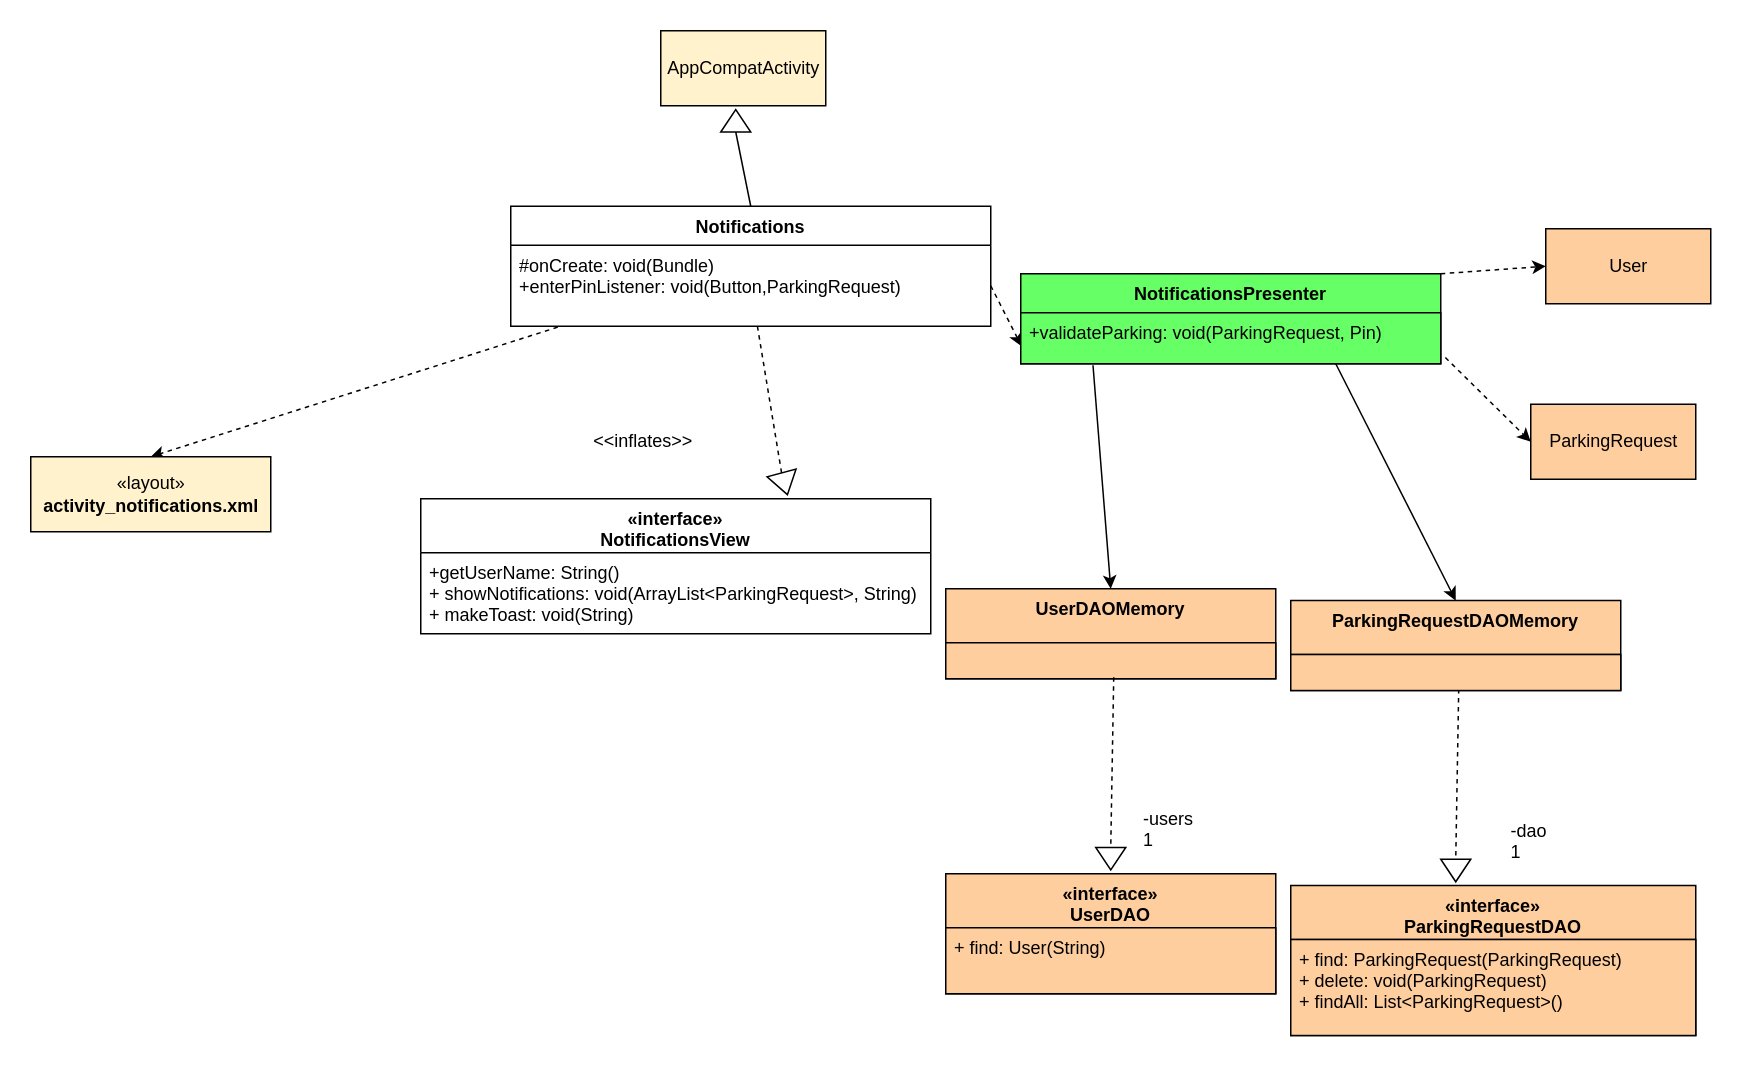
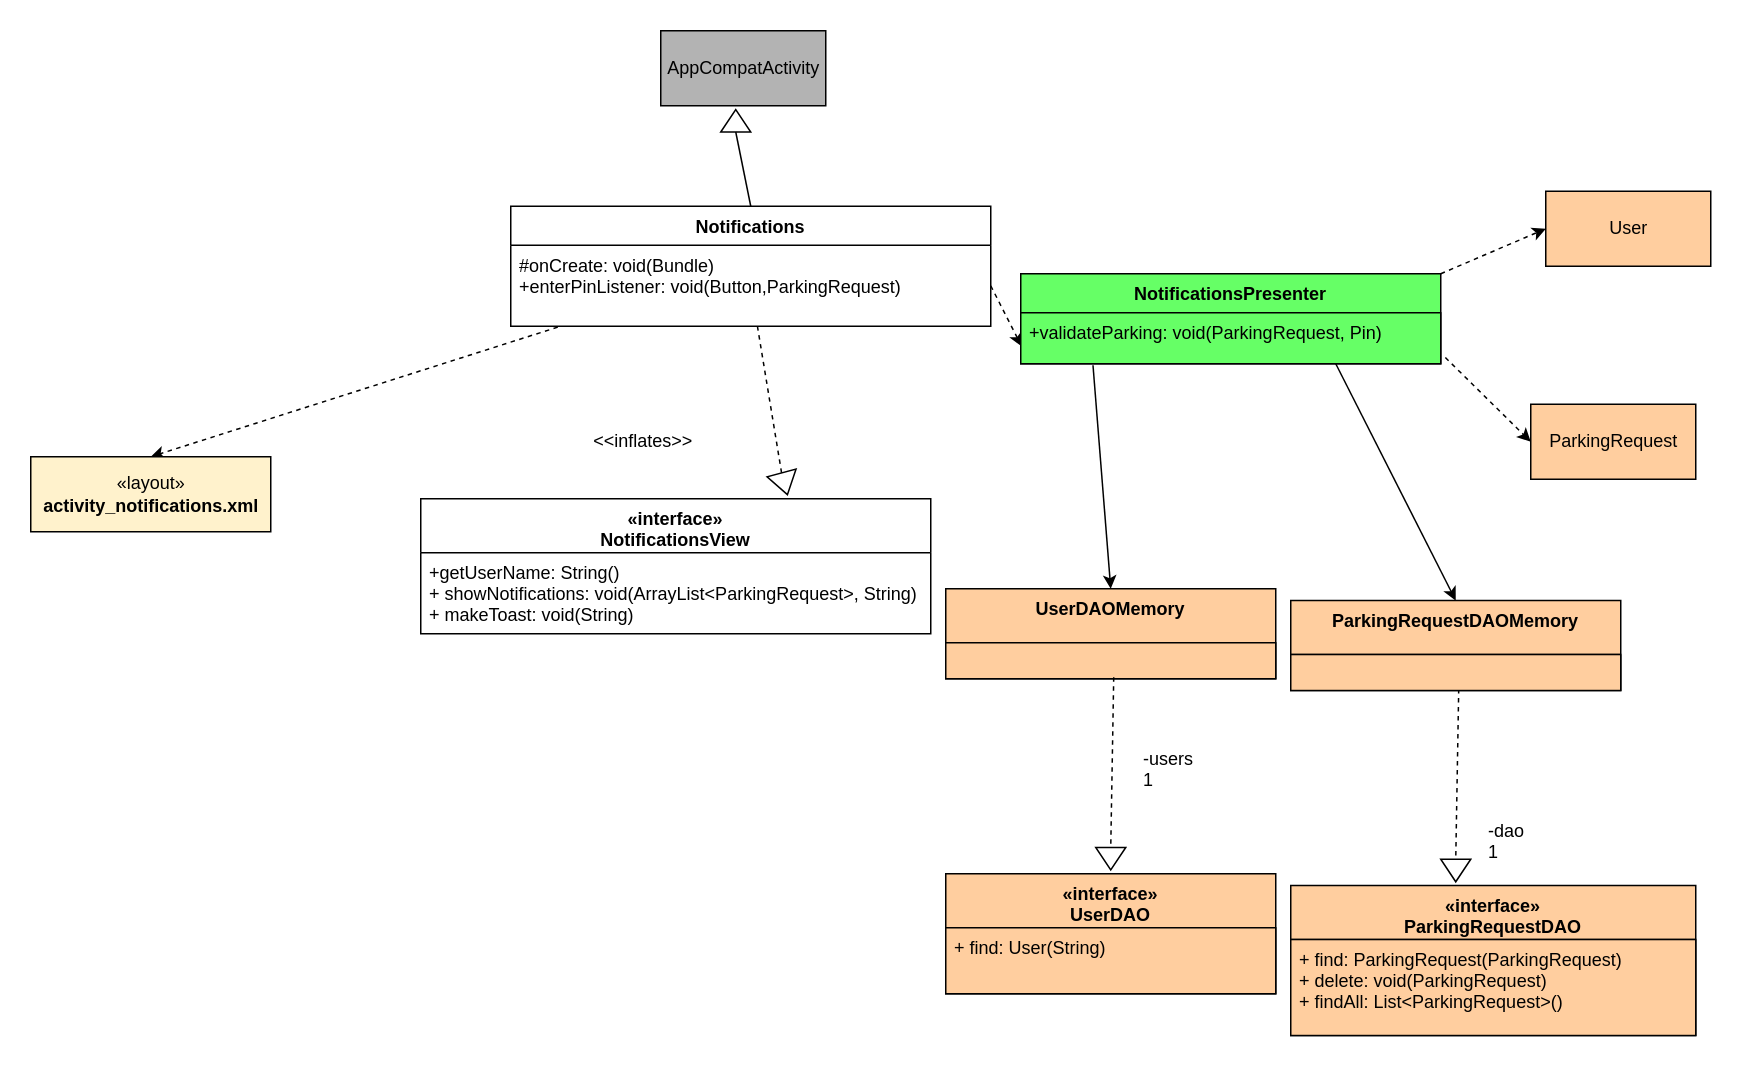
node "AppCompatActivity": fillcolor #fff2cc -> #b3b3b3
node "User": moved (1628, 266) -> (1628, 229)
node "-users 1": moved (1178, 821) -> (1178, 761)
node "-dao 1": moved (1546, 833) -> (1523, 833)
